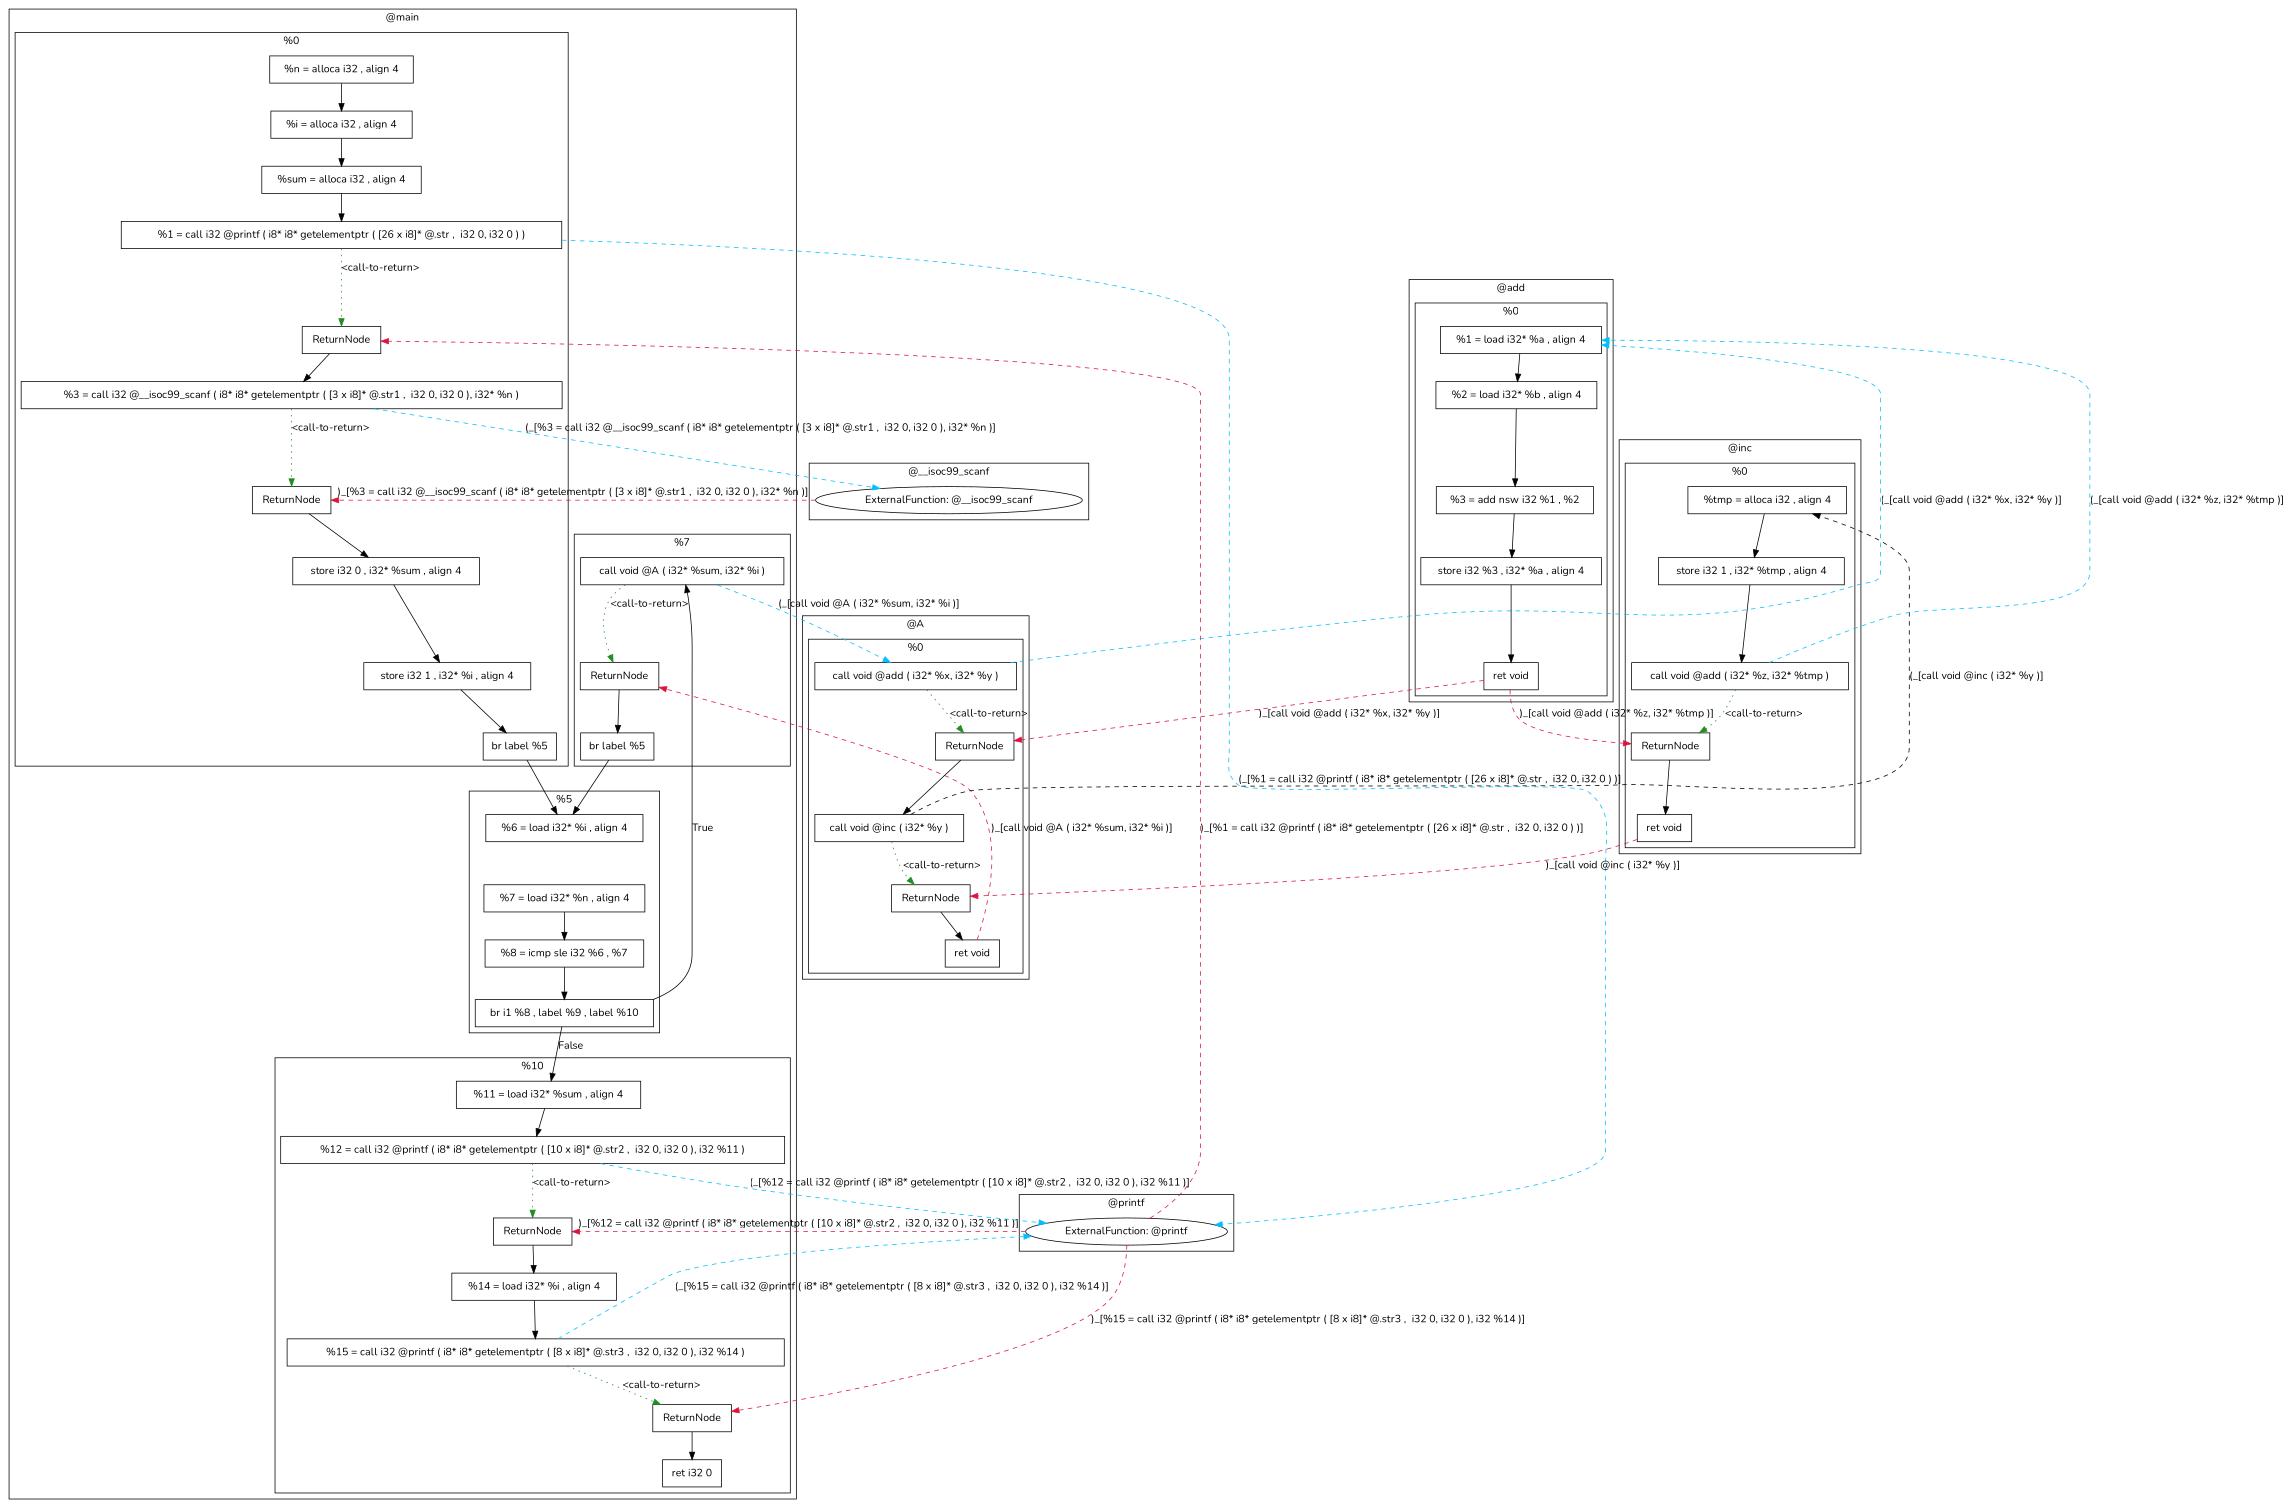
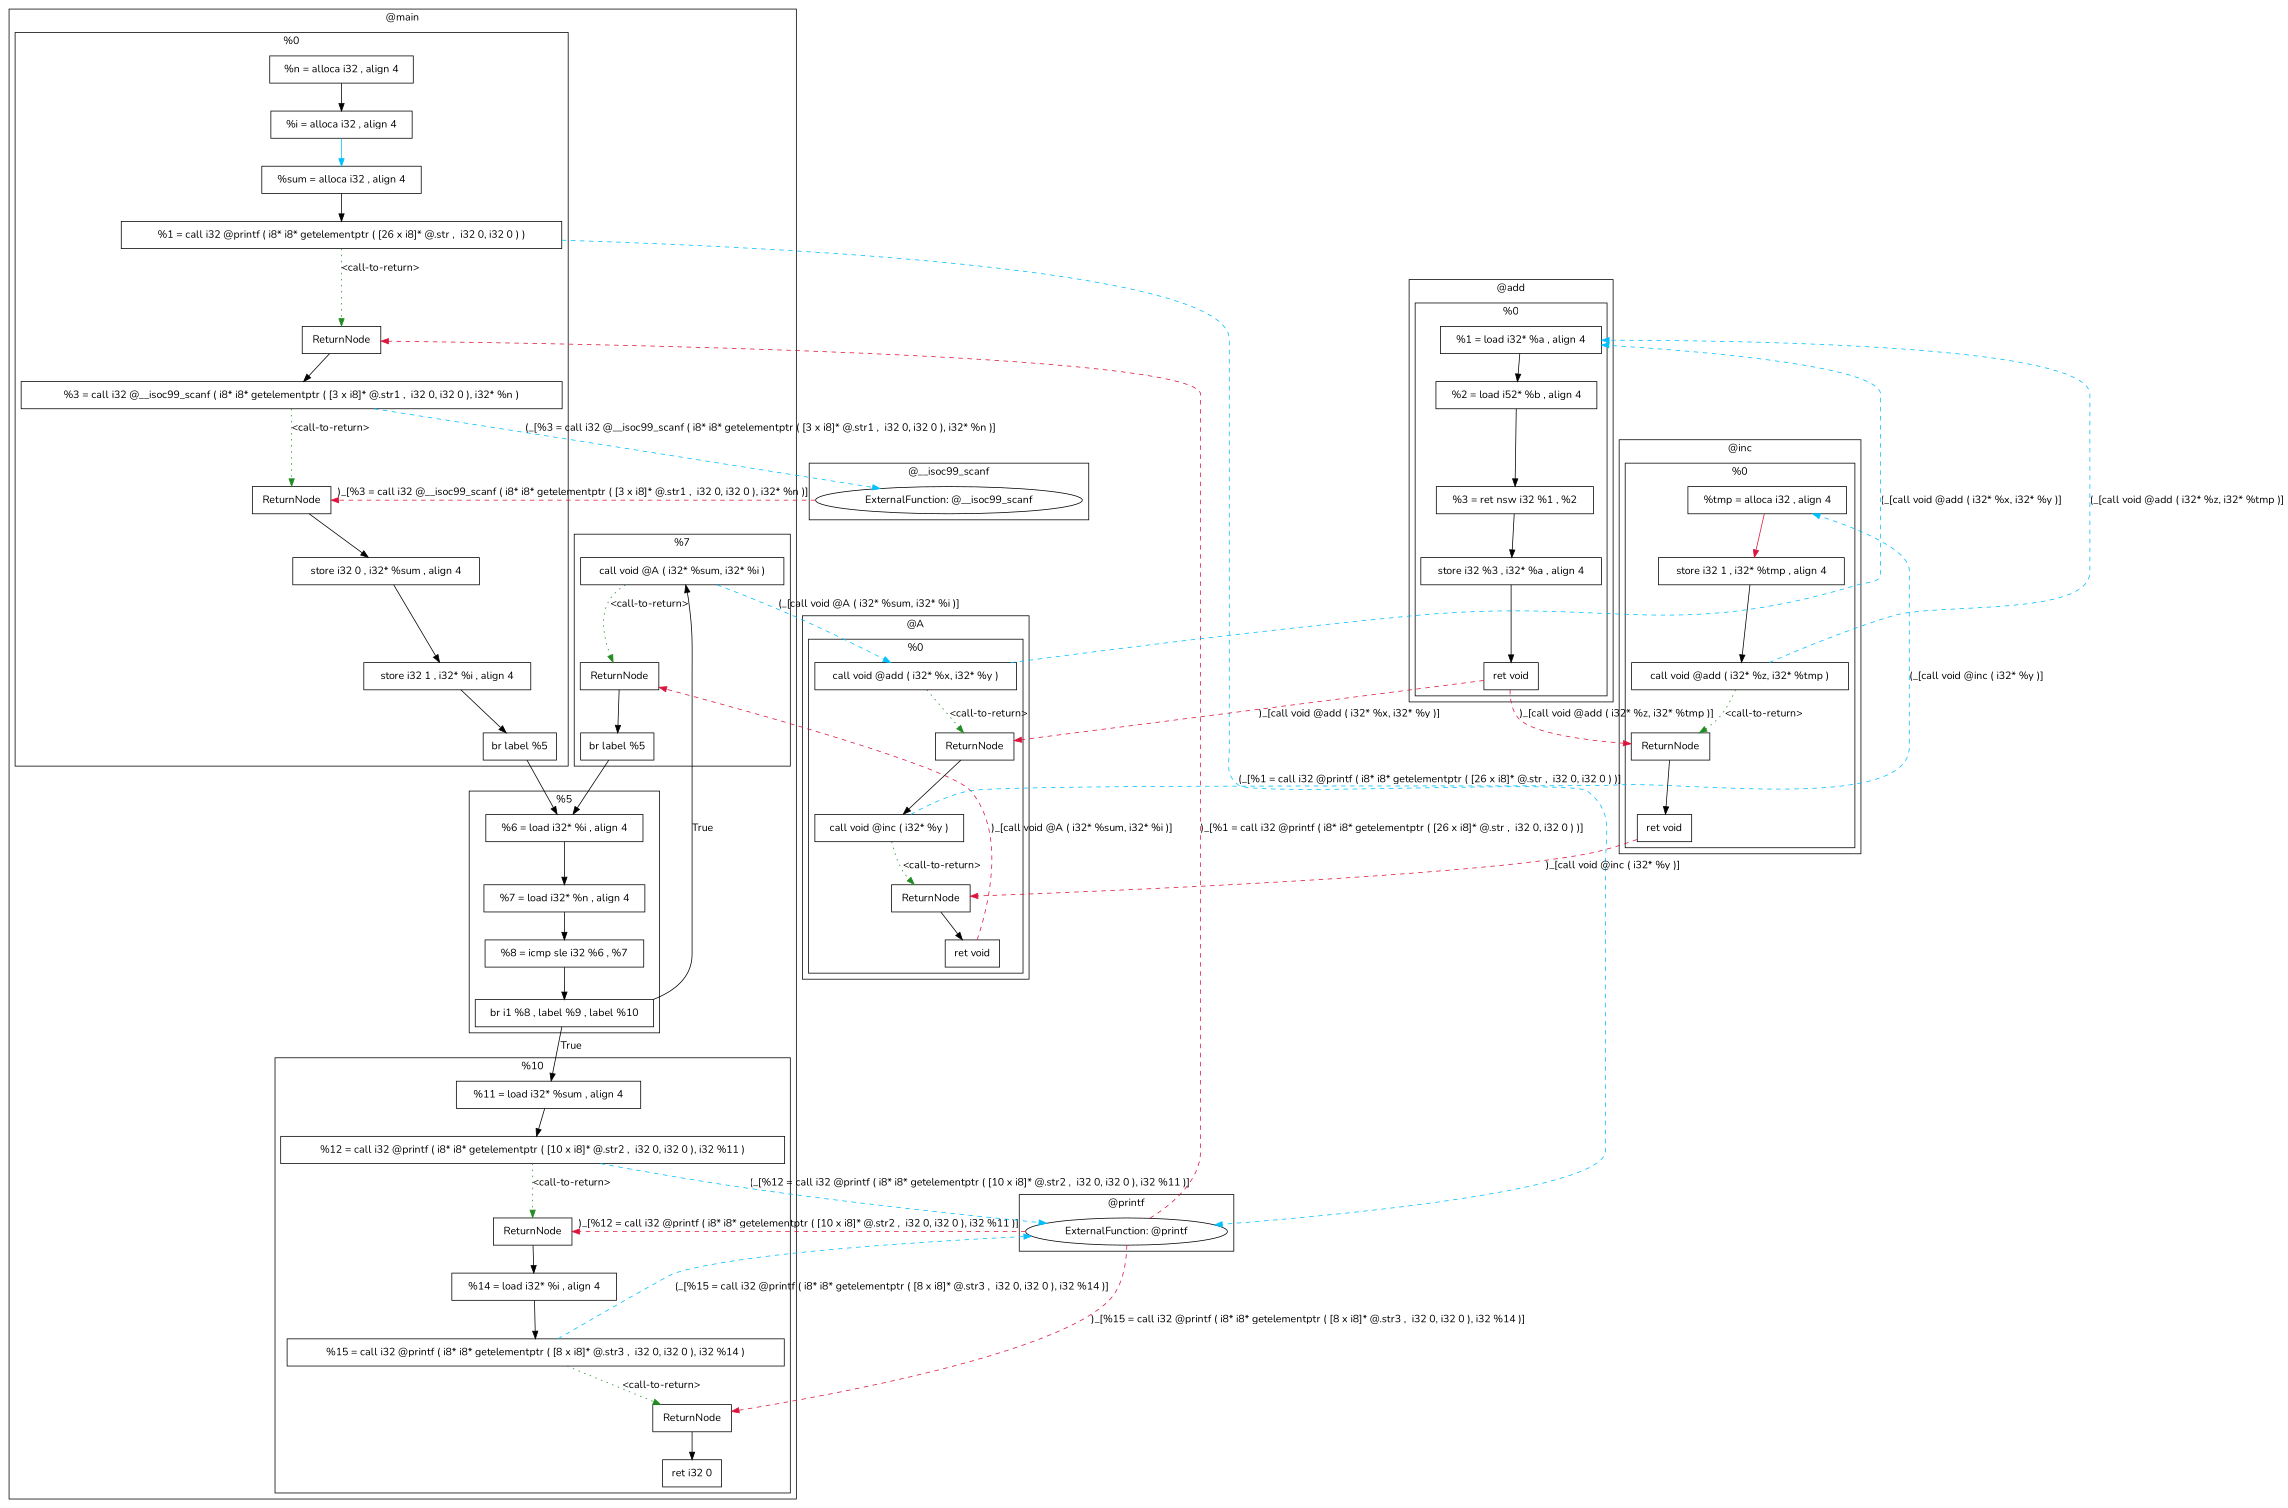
edge "%i = alloca i32 , align 4" -> "%sum = alloca i32 , align 4": color black -> deepskyblue
node "%2 = load i32* %b , align 4": label "%2 = load i32* %b , align 4" -> "%2 = load i52* %b , align 4"
node "%3 = add nsw i32 %1 , %2": label "%3 = add nsw i32 %1 , %2" -> "%3 = ret nsw i32 %1 , %2"
edge "%tmp = alloca i32 , align 4" -> "store i32 1 , i32* %tmp , align 4": color black -> crimson
edge "call void @inc ( i32* %y )" -> "%tmp = alloca i32 , align 4": color black -> deepskyblue
edge "%6 = load i32* %i , align 4" -> "%7 = load i32* %n , align 4": added
edge "br i1 %8 , label %9 , label %10" -> "%11 = load i32* %sum , align 4": label "False" -> "True"
